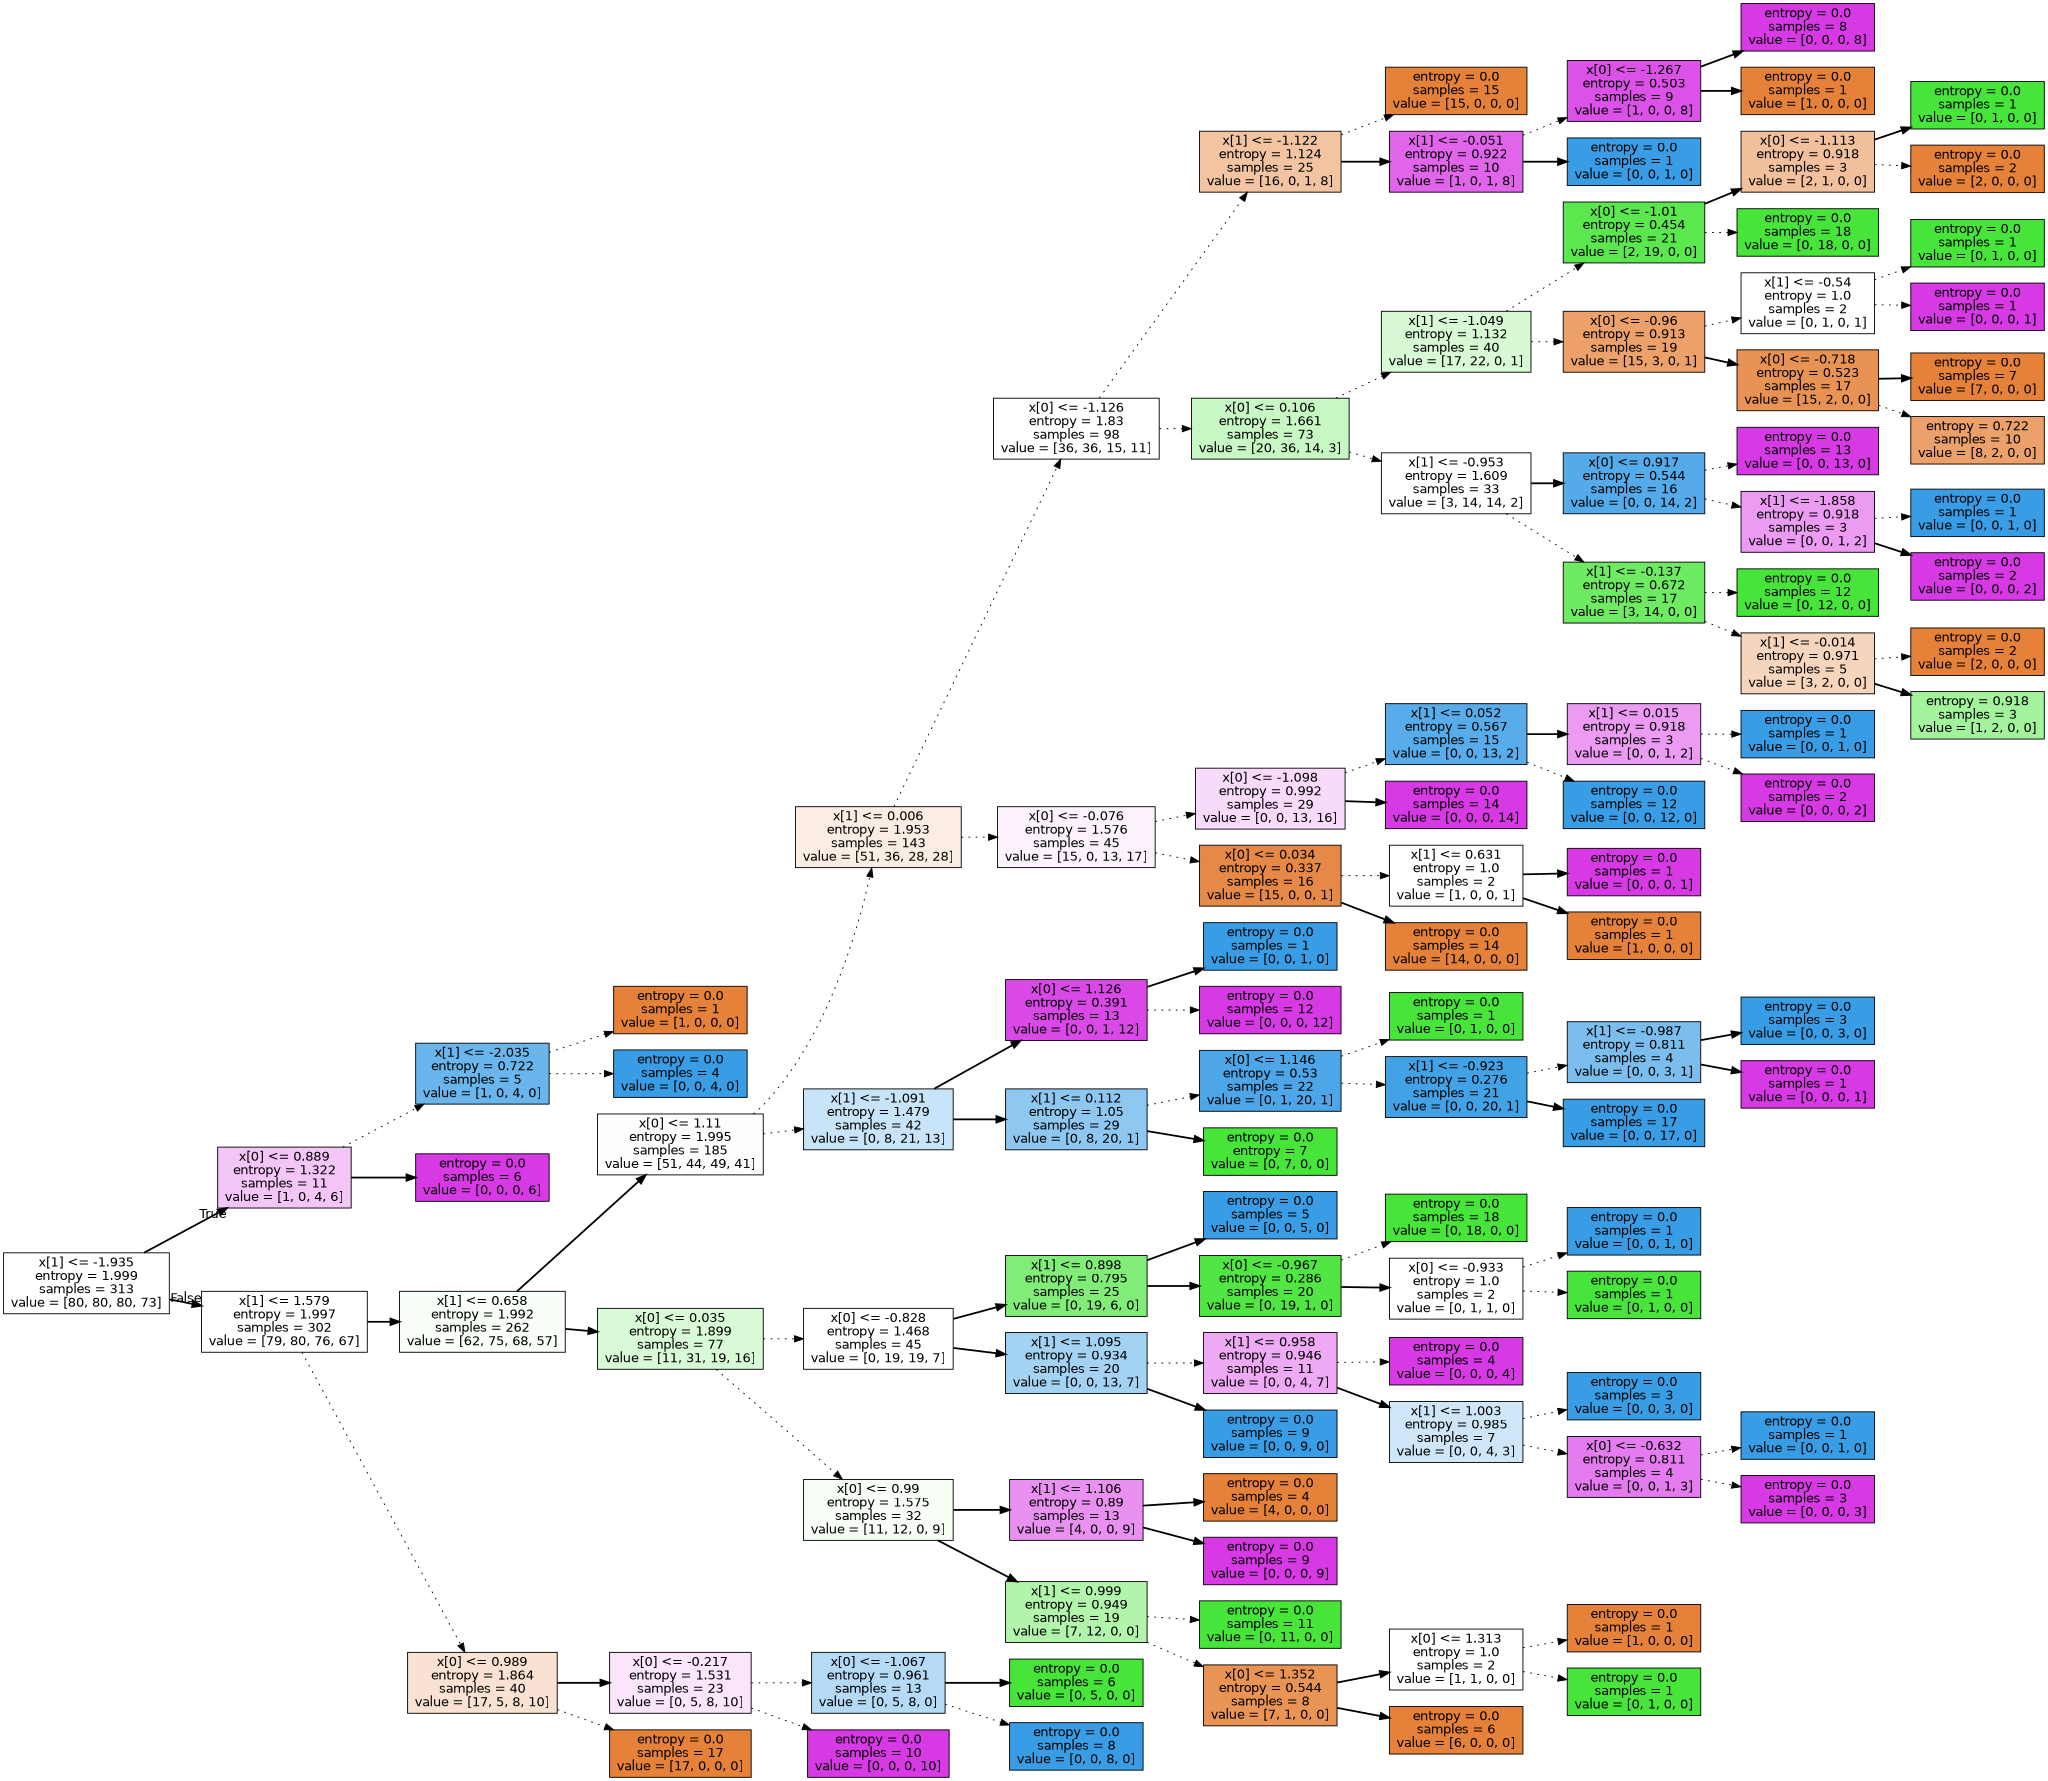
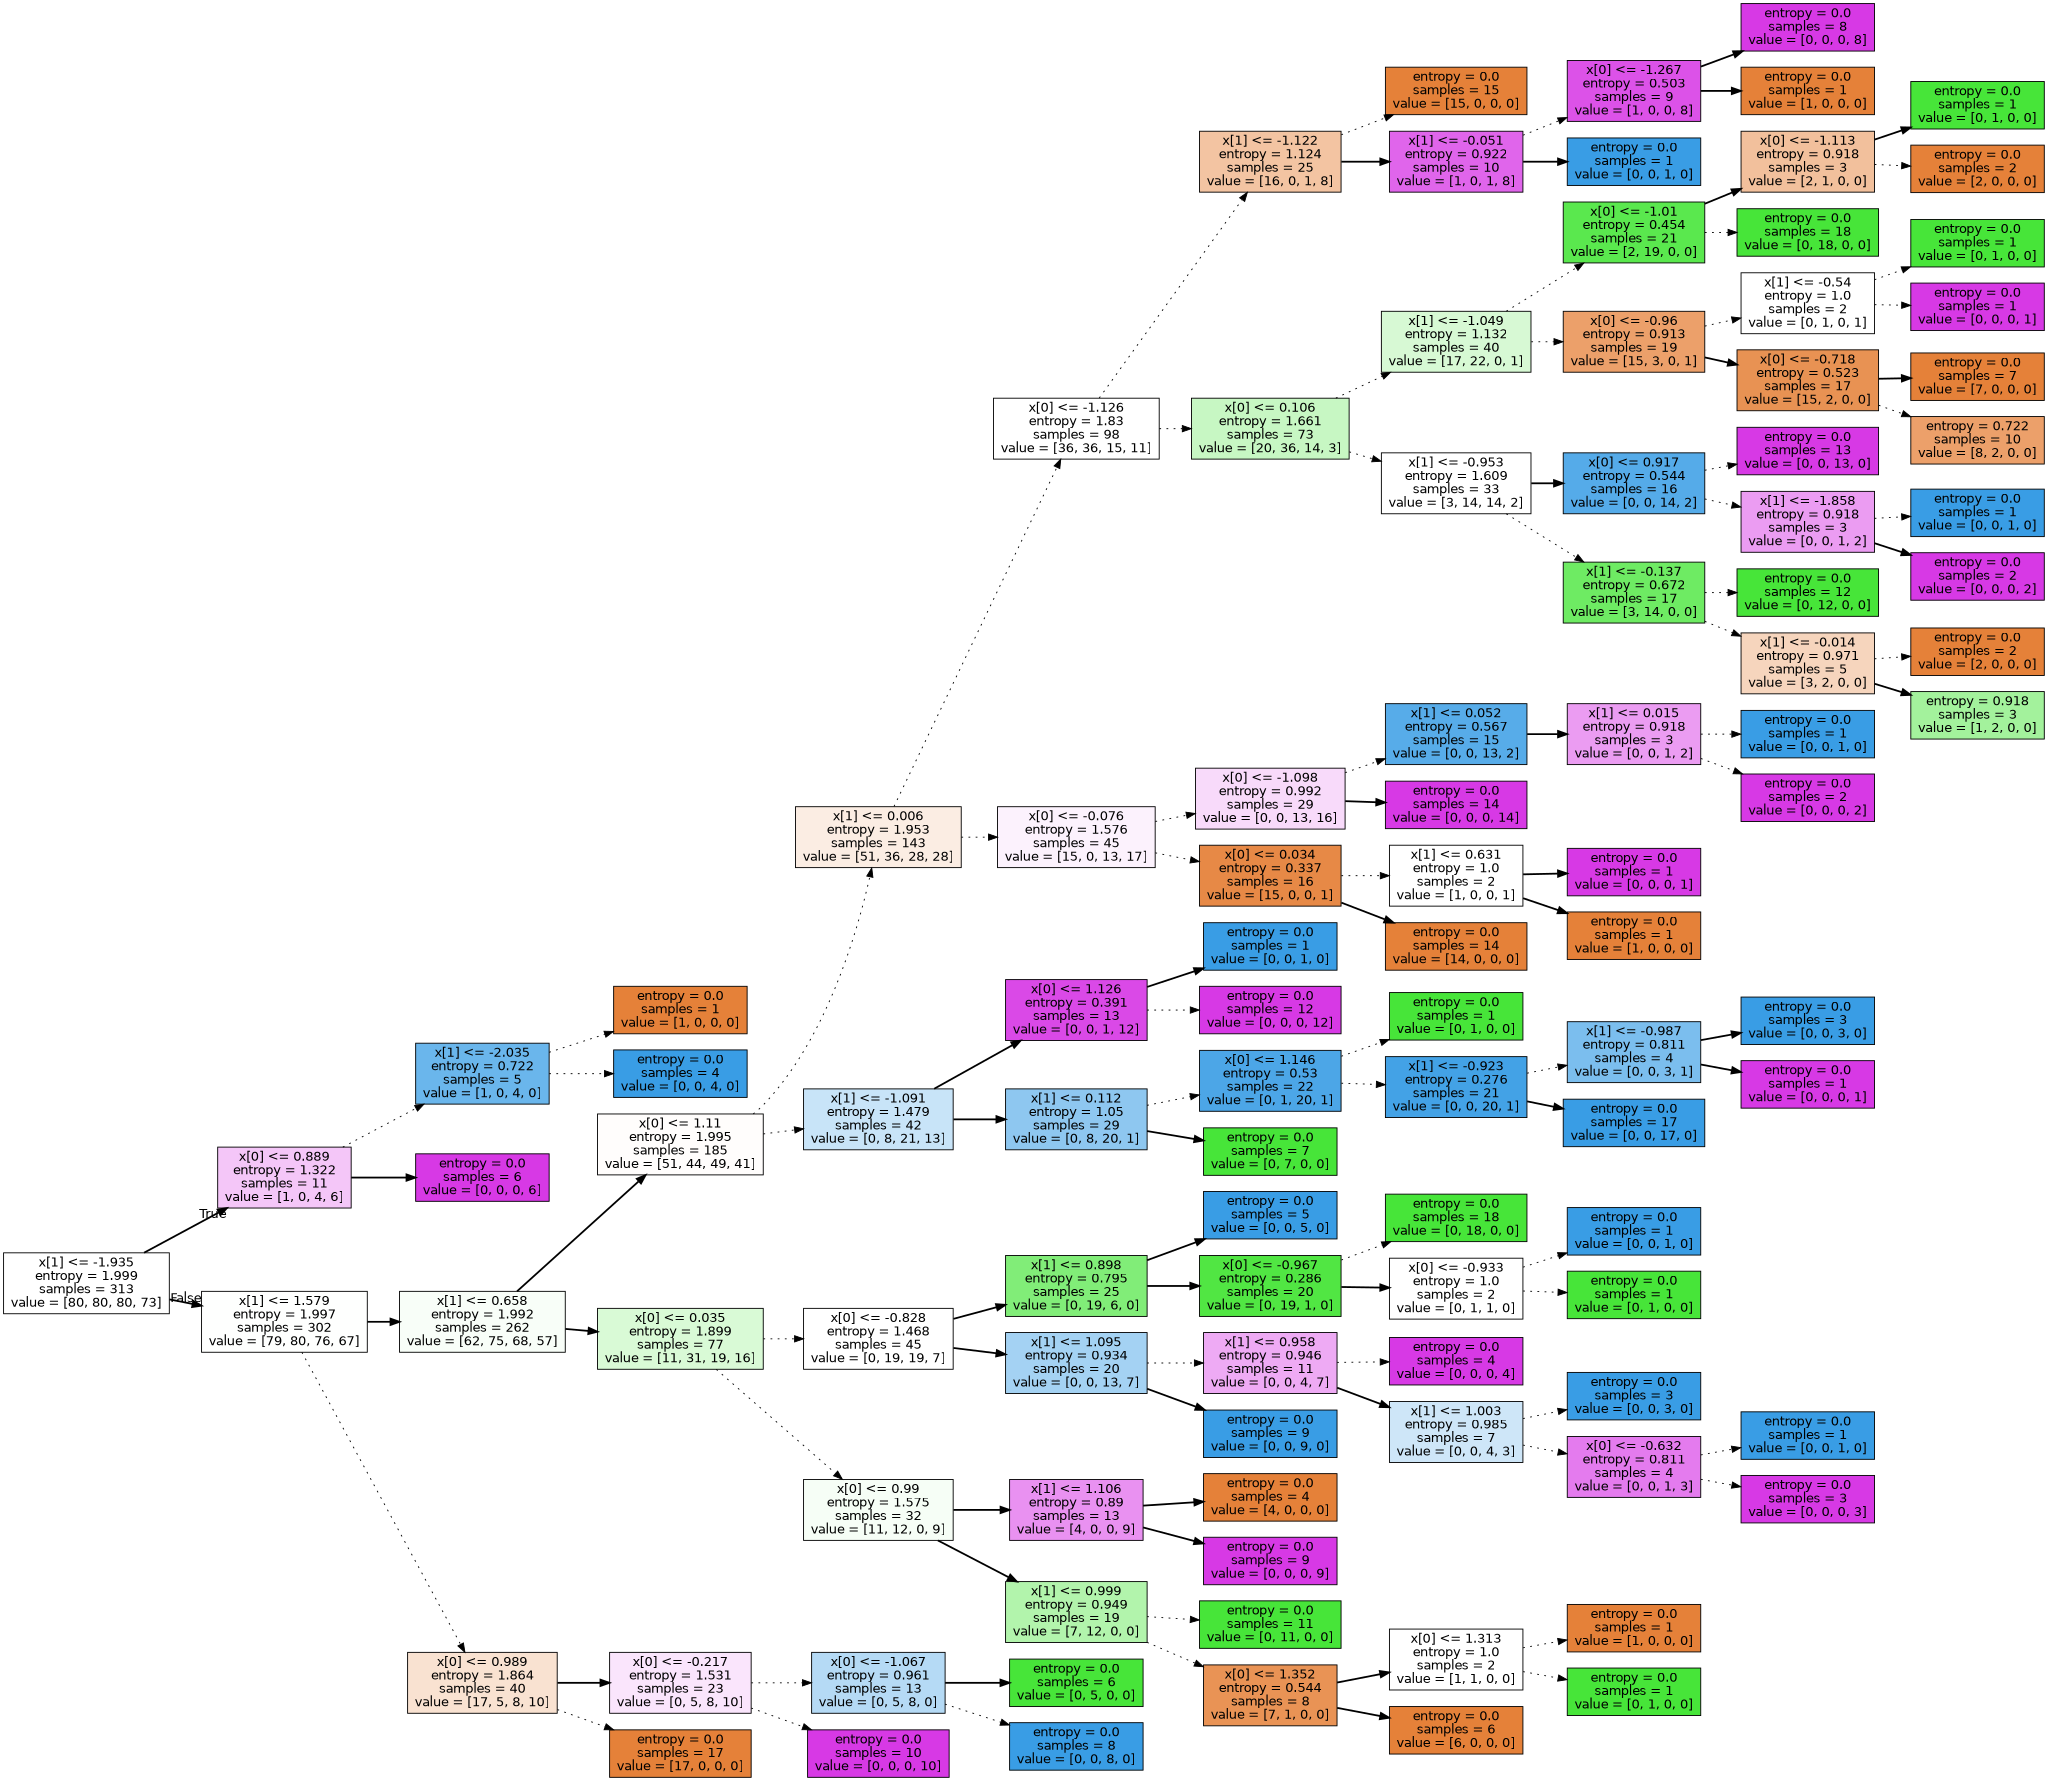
node "entropy = 0.0 samples = 12 value = [0, 0, 12, 0]": removed
node "entropy = 0.0 entropy = 7 value = [0, 7, 0, 0]": label "entropy = 0.0 entropy = 7 value = [0, 7, 0, 0]" -> "entropy = 0.0 samples = 7 value = [0, 7, 0, 0]"
